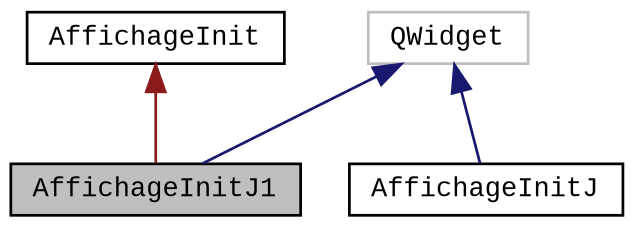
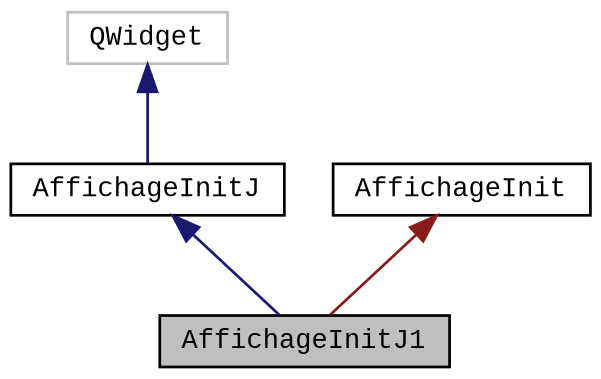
edge "AffichageInitJ1" -> "QWidget": now "AffichageInitJ1" -> "AffichageInitJ"
